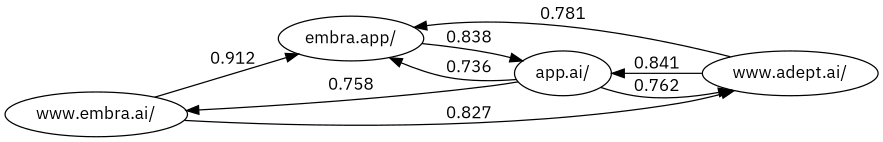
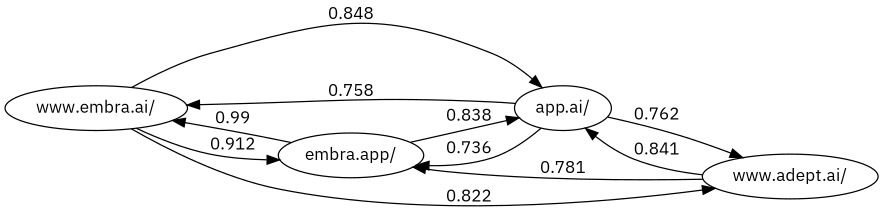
edge "www.embra.ai/" -> "app.ai/": added, label "0.848"
edge "www.embra.ai/" -> "www.adept.ai/": label "0.827" -> "0.822"
edge "embra.app/" -> "www.embra.ai/": added, label "0.99"
